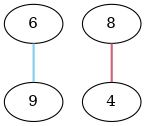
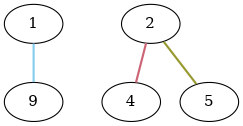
node "6": label "6" -> "1"
node "8": label "8" -> "2"
node "5": added
